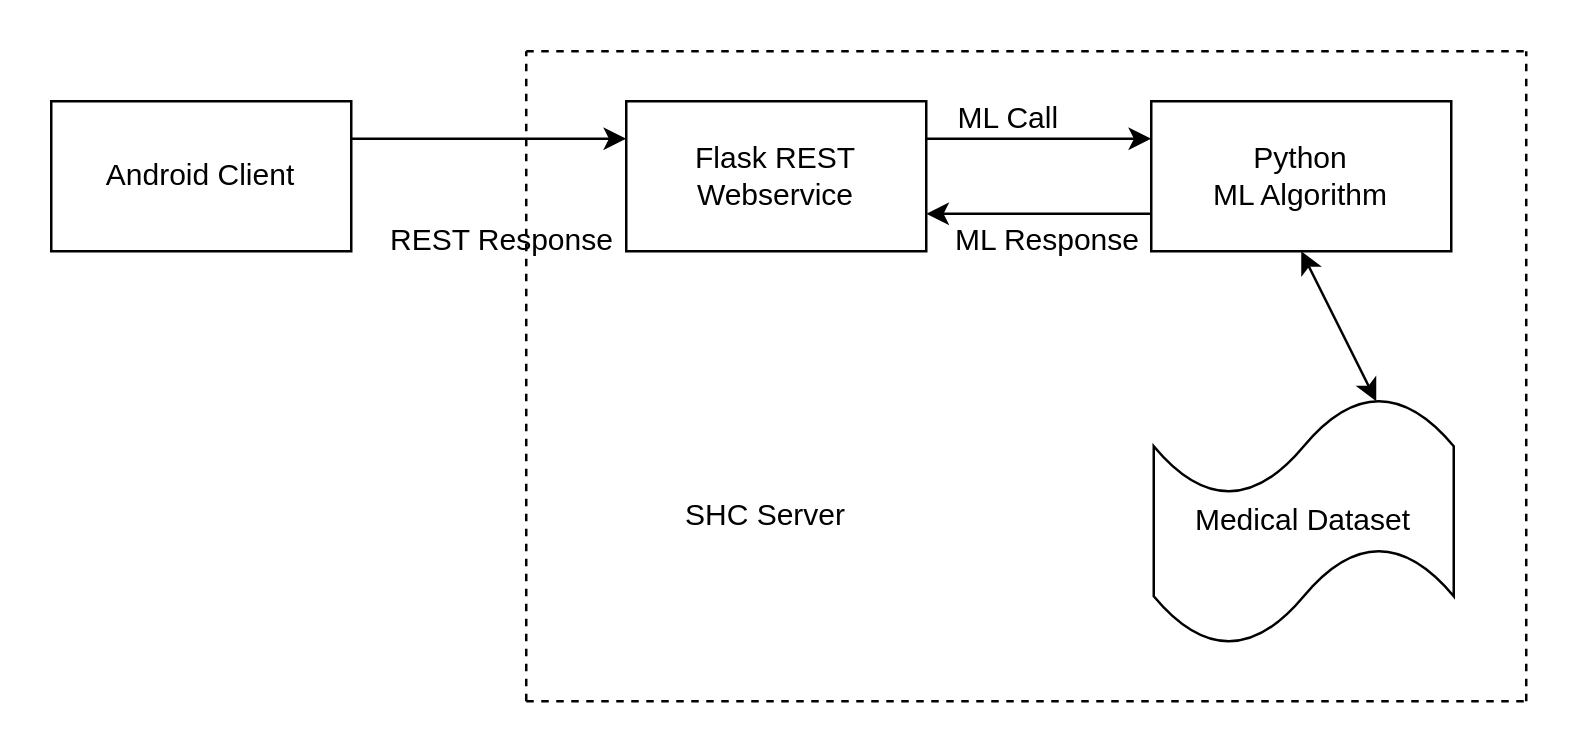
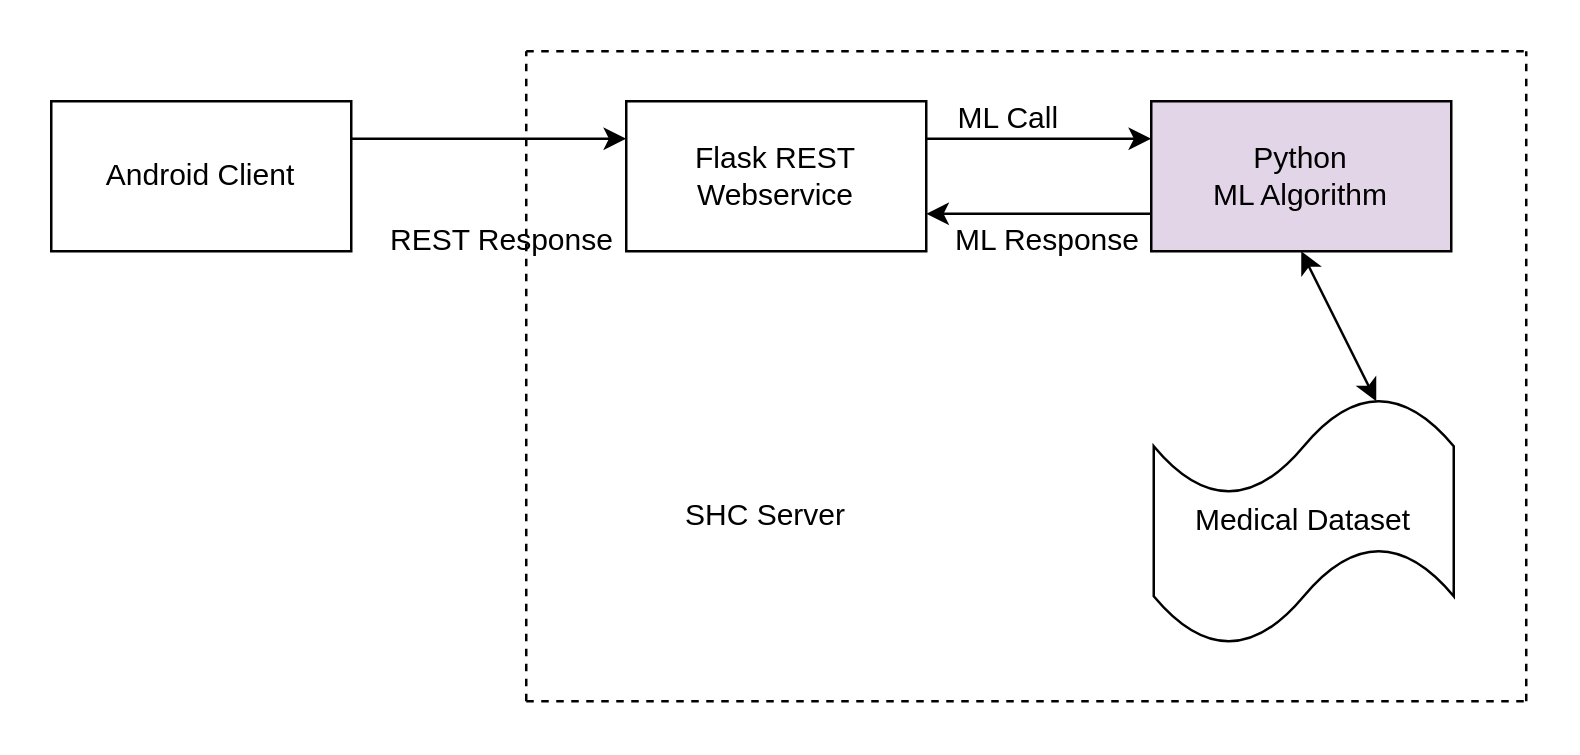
node "Python ML Algorithm": fillcolor #ffffff -> #e1d5e7
